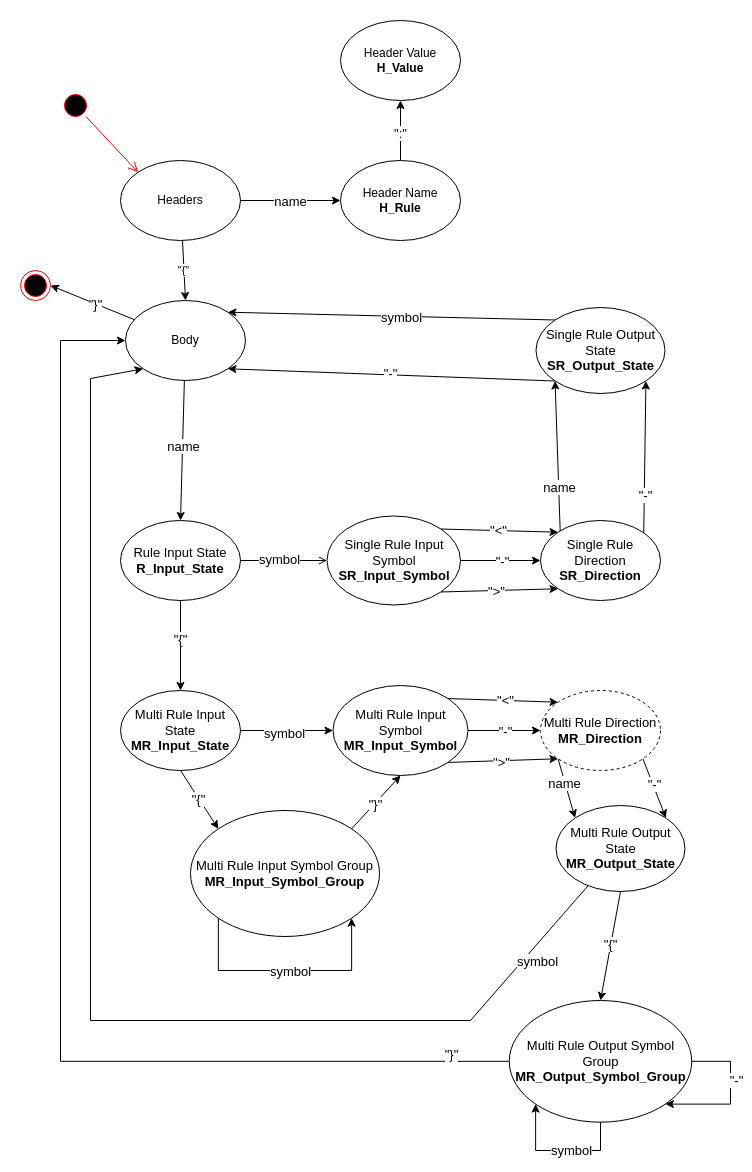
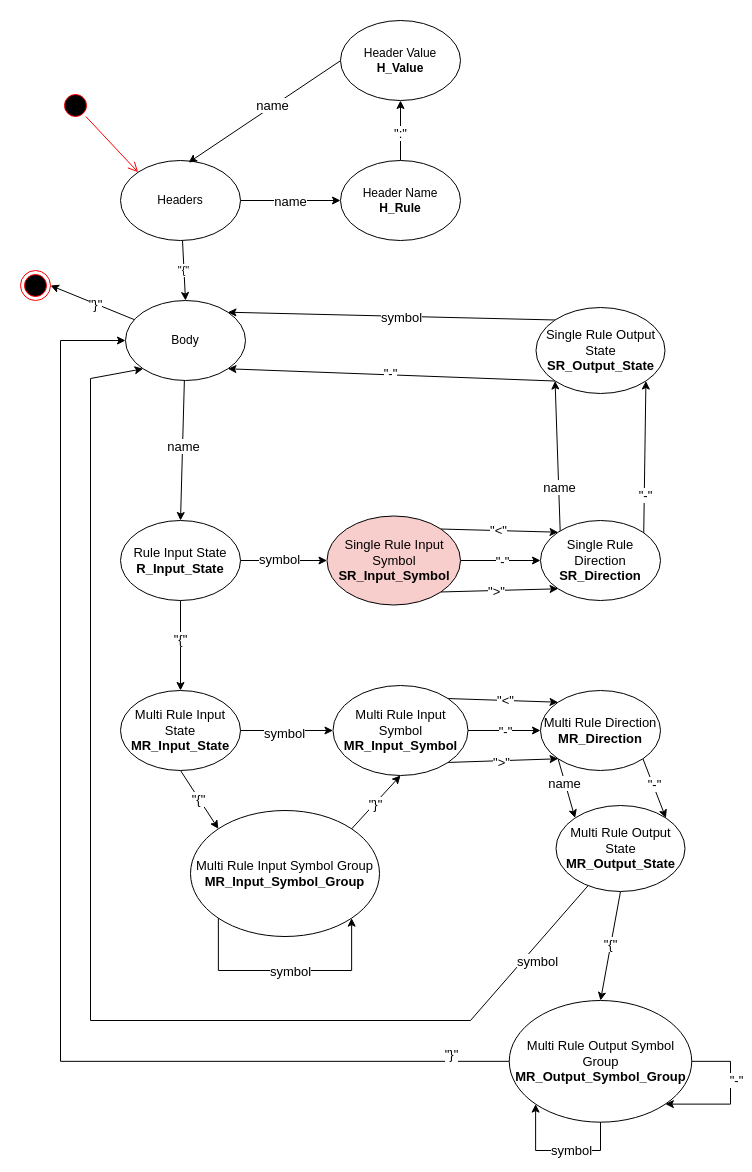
edge "Header Value H_Value" -> "Headers": added, label "name"
edge "Rule Input State R_Input_State" -> "Single Rule Input Symbol SR_Input_Symbol": arrowhead open -> classic
node "Single Rule Input Symbol SR_Input_Symbol": fillcolor #ffffff -> #f8cecc
node "Multi Rule Direction MR_Direction": style dashed -> solid
